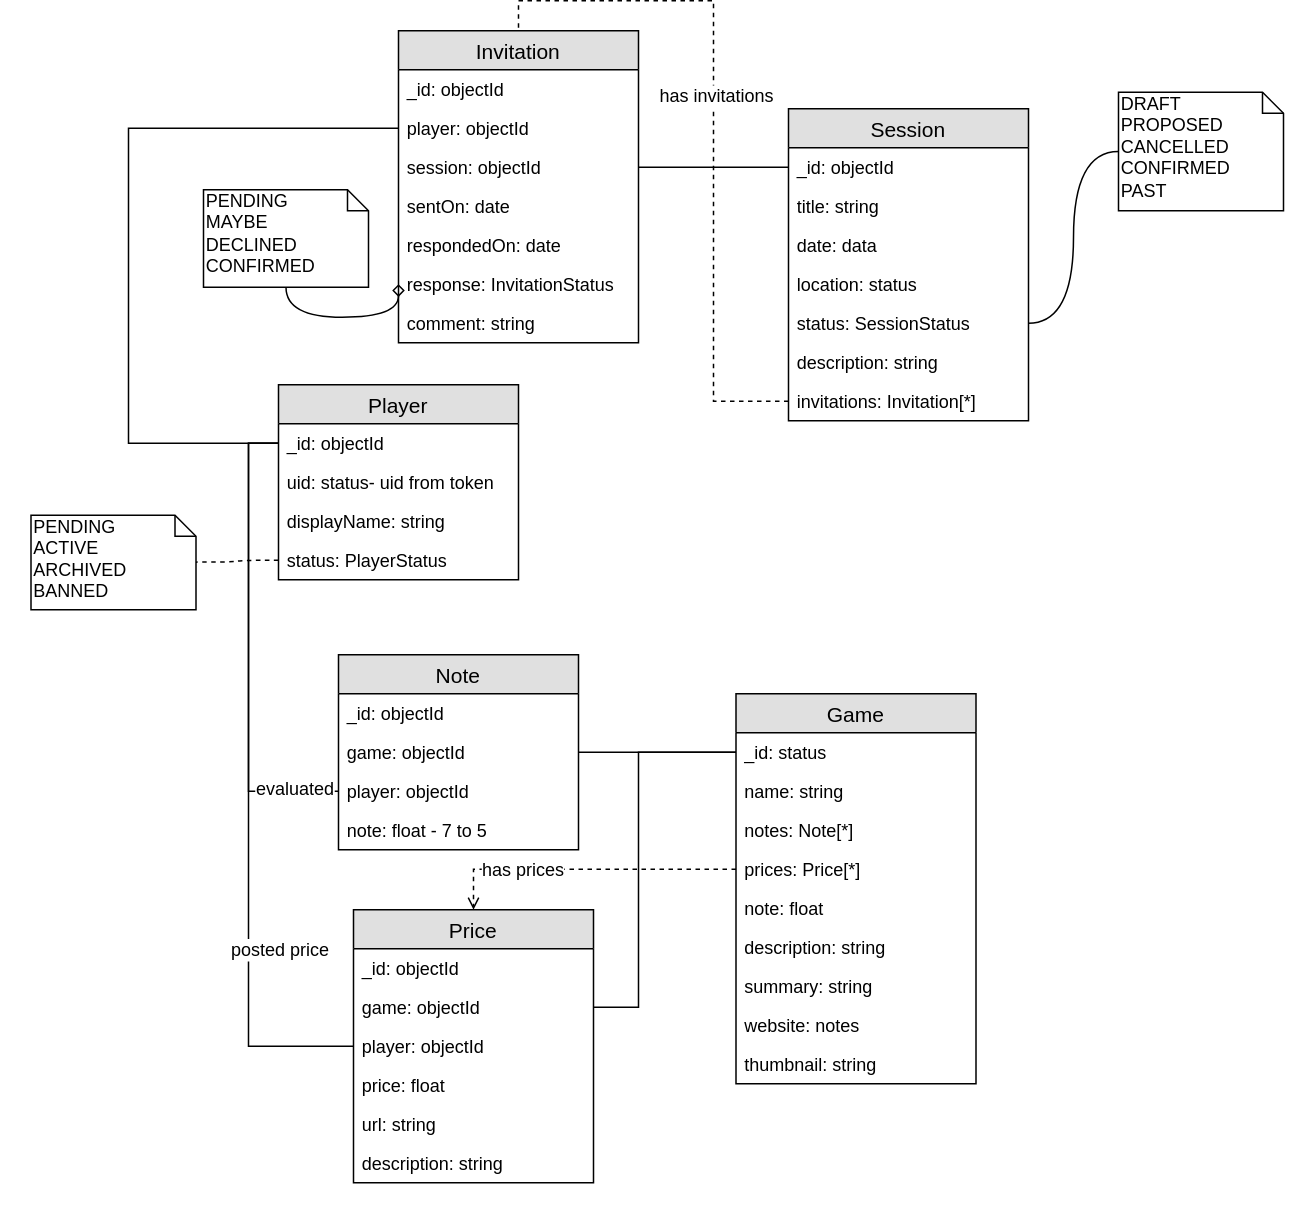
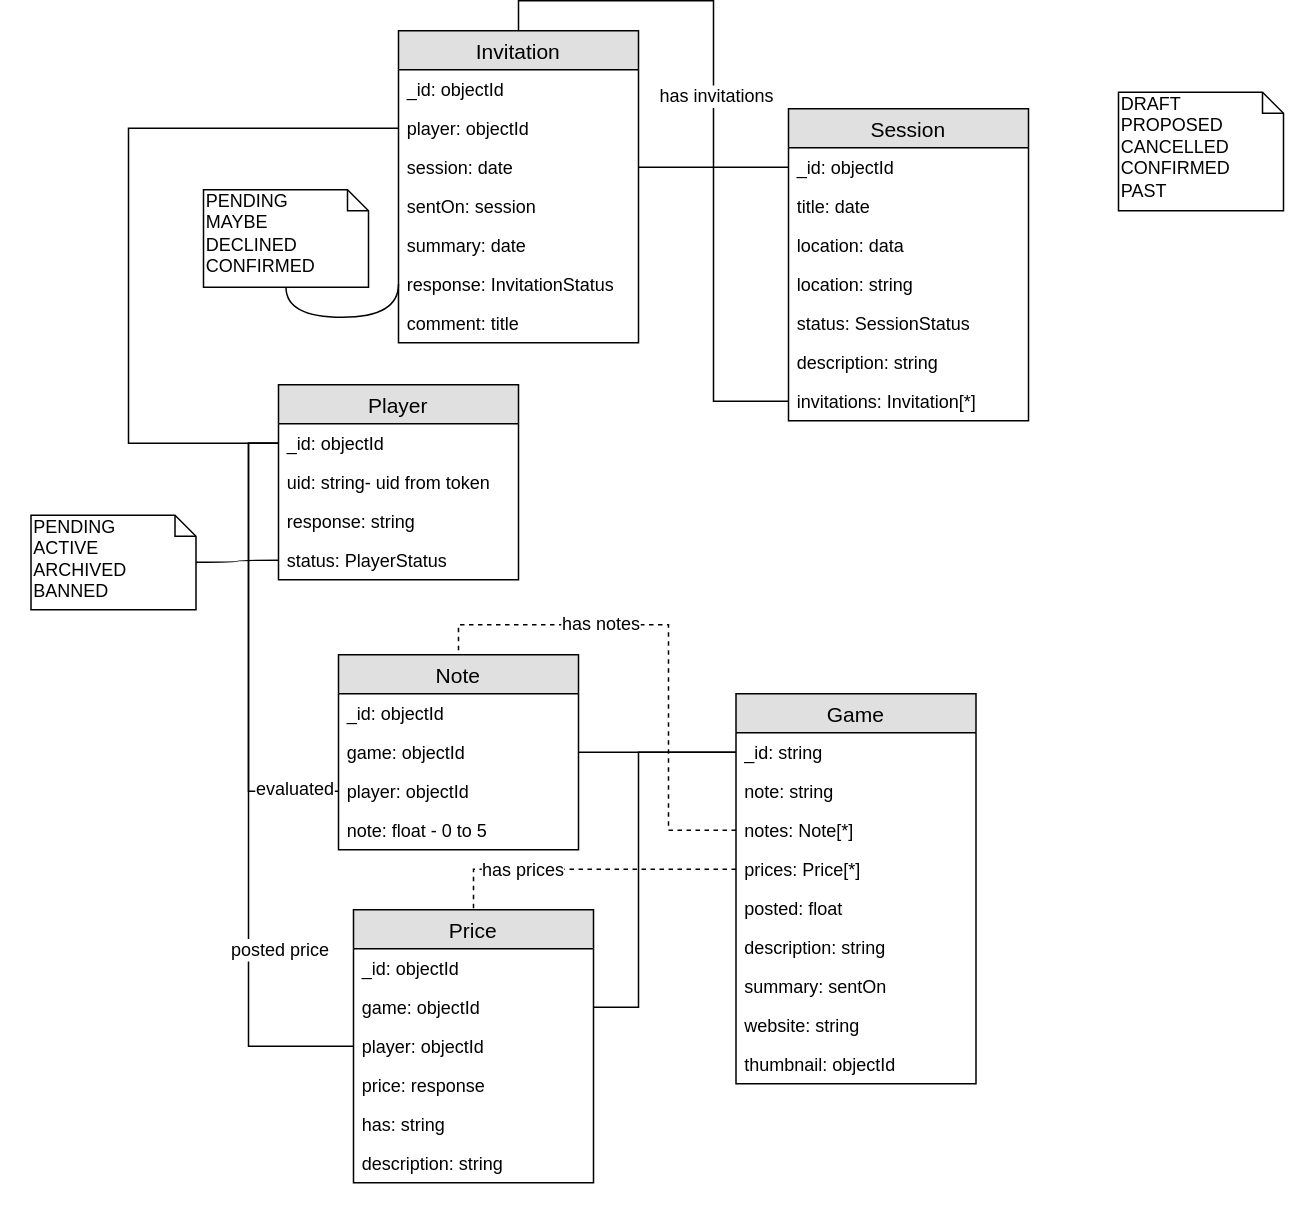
node "session: objectId": label "session: objectId" -> "session: date"
node "sentOn: date": label "sentOn: date" -> "sentOn: session"
node "title: string": label "title: string" -> "title: date"
edge "DRAFT PROPOSED CANCELLED CONFIRMED PAST" -- "status: SessionStatus": removed
node "respondedOn: date": label "respondedOn: date" -> "summary: date"
node "date: data": label "date: data" -> "location: data"
node "location: status": label "location: status" -> "location: string"
edge "Invitation" -- "invitations: Invitation[*]": style dashed -> solid
edge "PENDING MAYBE DECLINED CONFIRMED" -> "response: InvitationStatus": arrowhead diamond -> none
node "comment: string": label "comment: string" -> "comment: title"
node "uid: status- uid from token": label "uid: status- uid from token" -> "uid: string- uid from token"
node "displayName: string": label "displayName: string" -> "response: string"
edge "status: PlayerStatus" -- "PENDING ACTIVE ARCHIVED BANNED": style dashed -> solid
edge "Note" -- "notes: Note[*]": added, label "has notes"
node "_id: status": label "_id: status" -> "_id: string"
node "name: string": label "name: string" -> "note: string"
node "note: float - 7 to 5": label "note: float - 7 to 5" -> "note: float - 0 to 5"
edge "prices: Price[*]" -> "Price": arrowhead open -> none
node "note: float": label "note: float" -> "posted: float"
node "summary: string": label "summary: string" -> "summary: sentOn"
node "website: notes": label "website: notes" -> "website: string"
node "thumbnail: string": label "thumbnail: string" -> "thumbnail: objectId"
node "price: float": label "price: float" -> "price: response"
node "url: string": label "url: string" -> "has: string"
